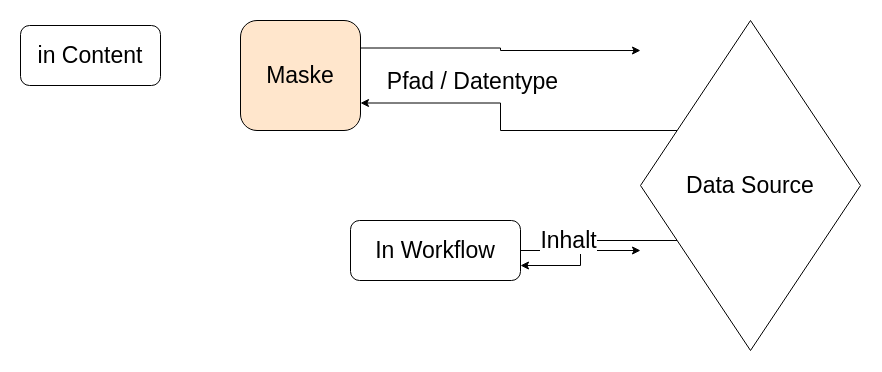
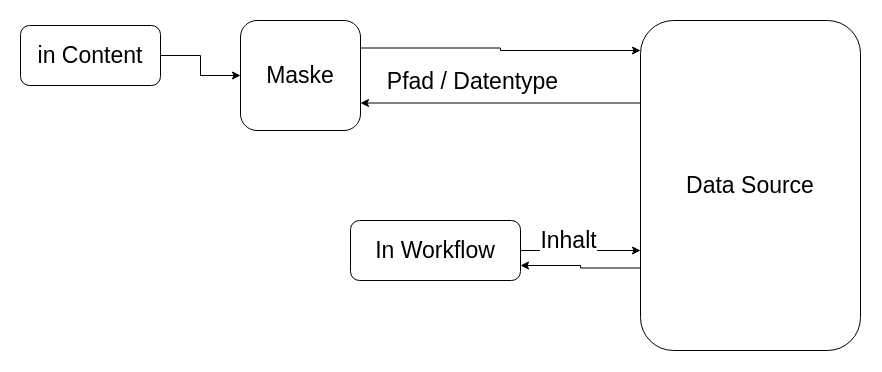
edge "in Content" -> "Maske": added
node "Maske": fillcolor #ffe6cc -> #ffffff
node "Data Source": shape diamond -> rounded rectangle
